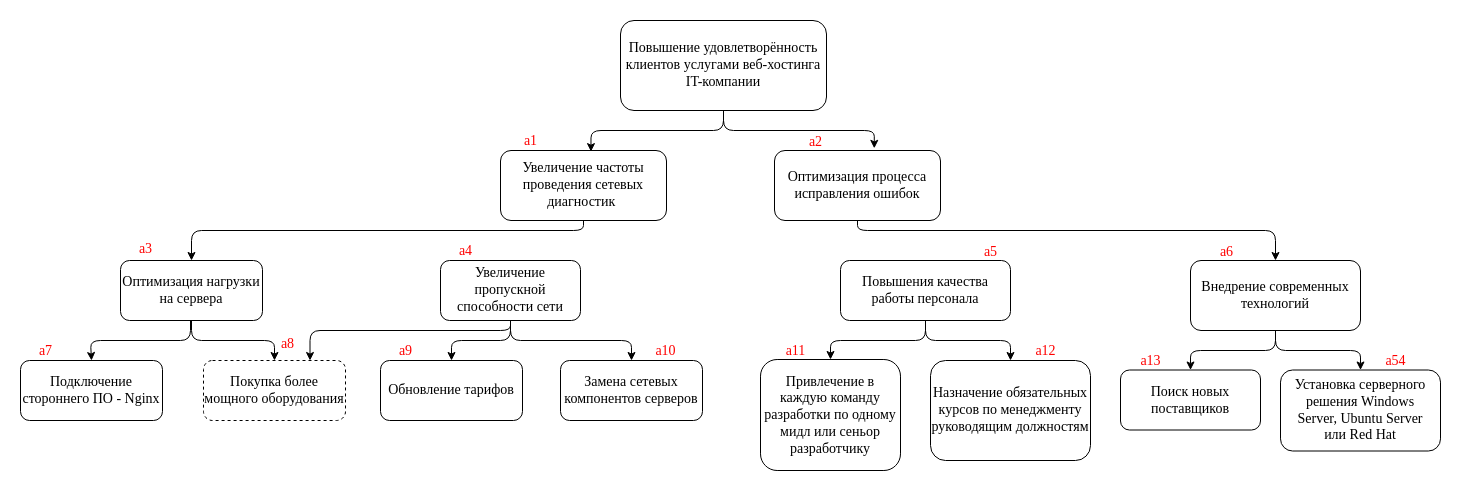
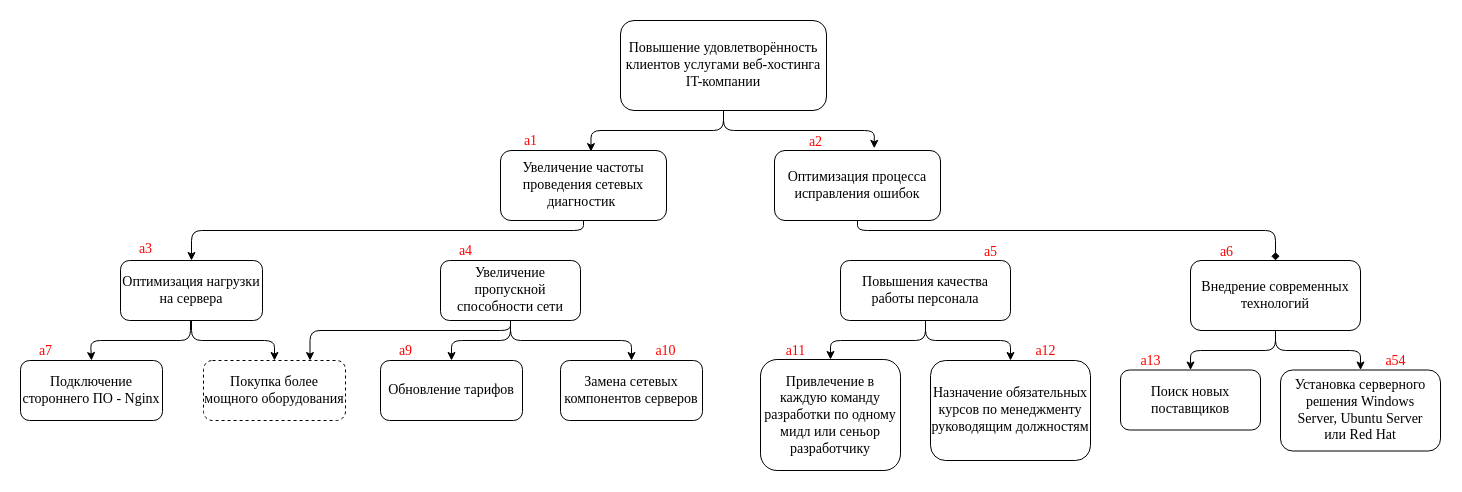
edge "Оптимизация процесса исправления ошибок" -> "Внедрение современных технологий": arrowhead classic -> diamond
node "a8": removed
